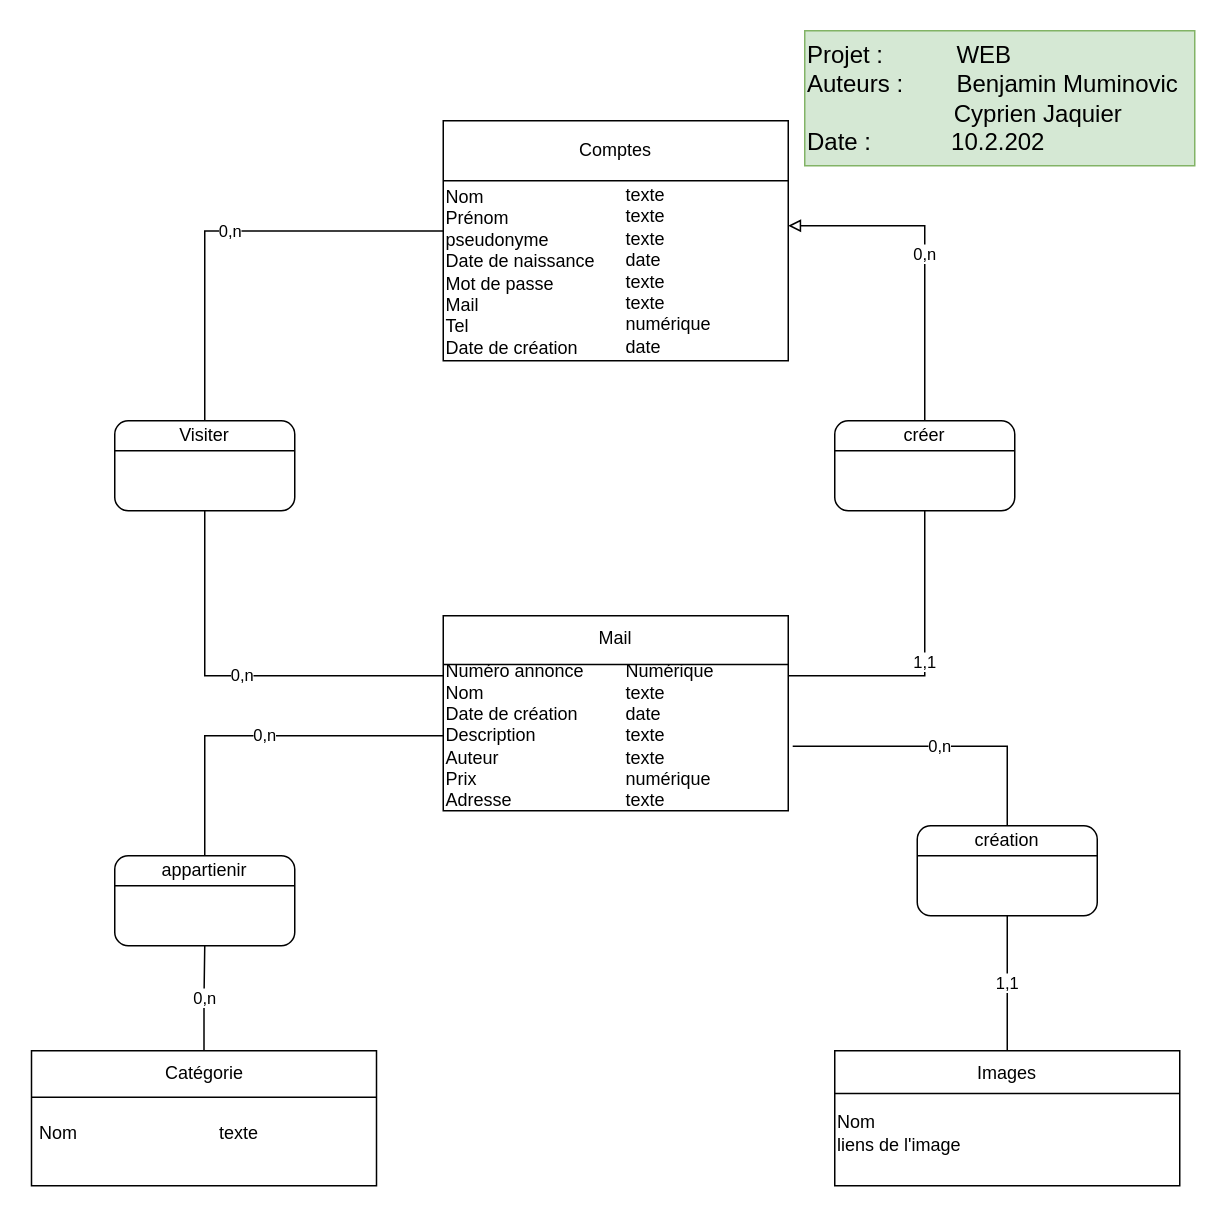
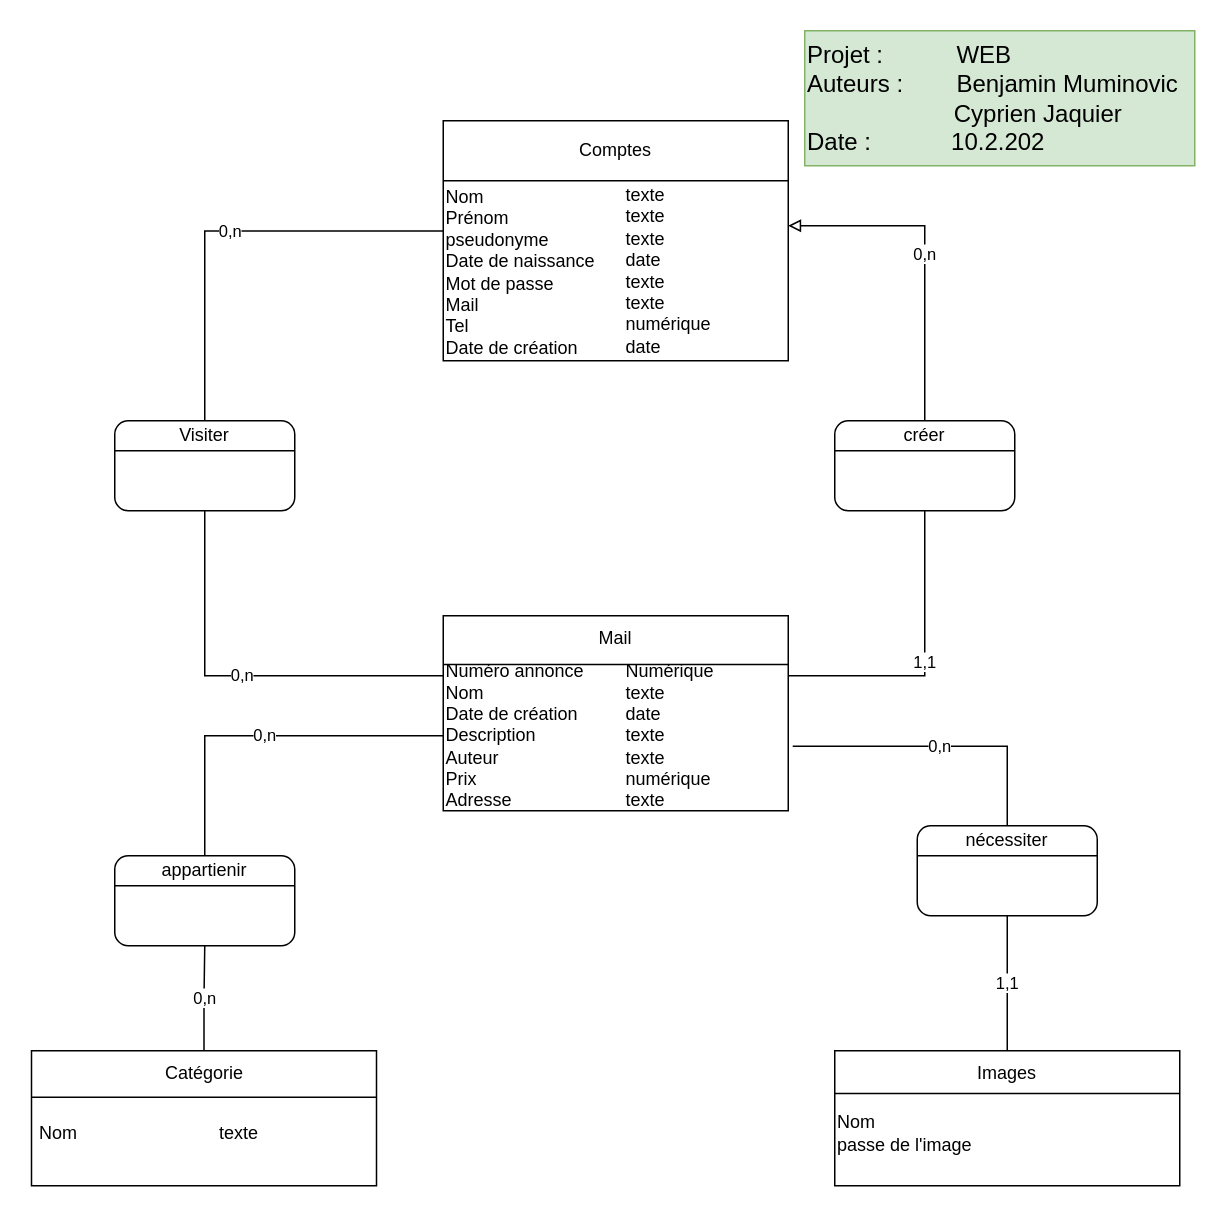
node "création": label "création" -> "nécessiter"
node "Nom liens de l'image": label "Nom liens de l'image" -> "Nom passe de l'image"
